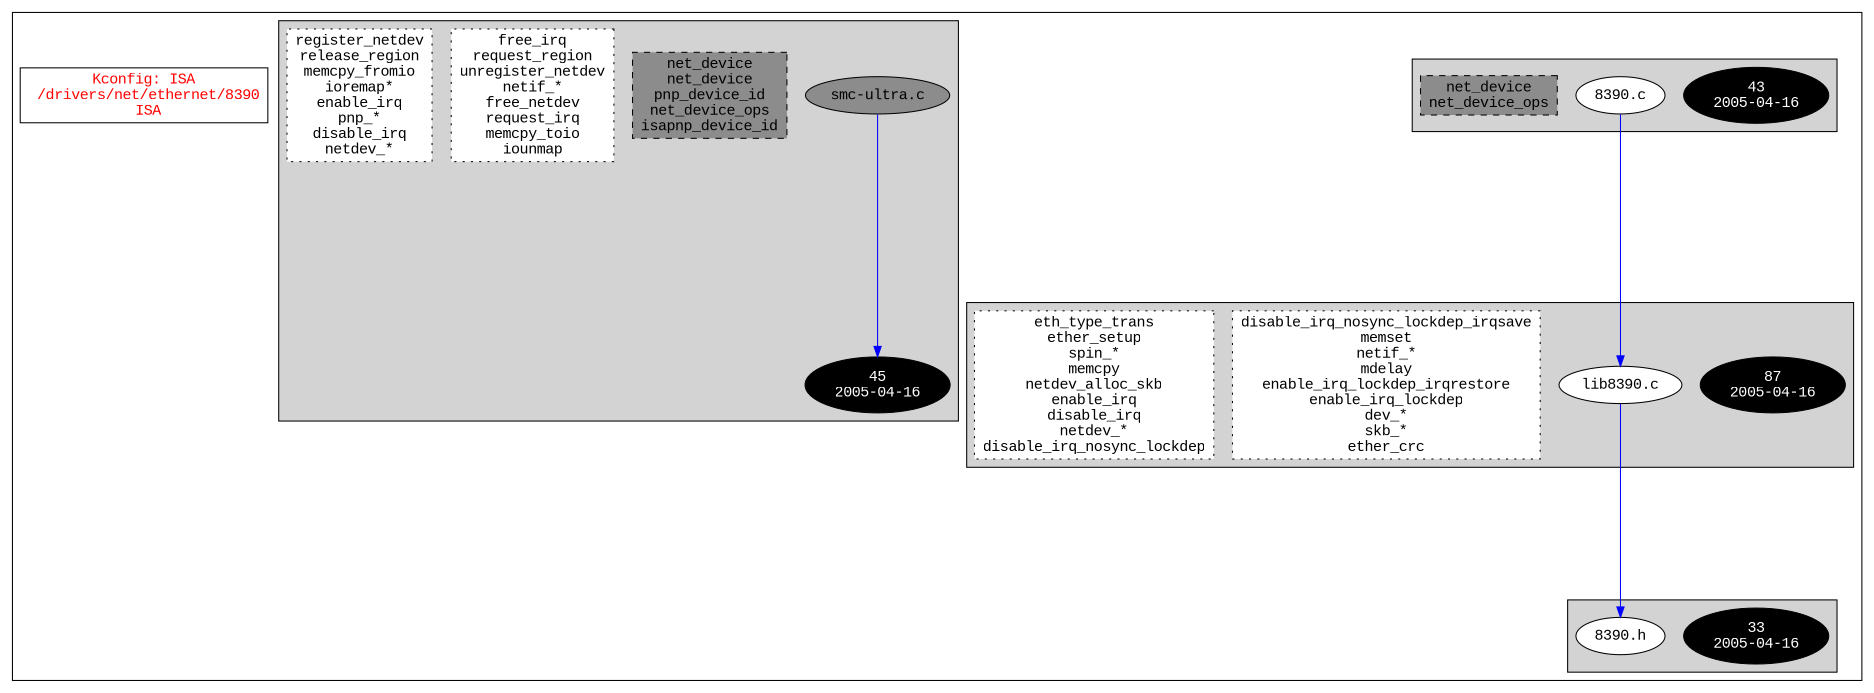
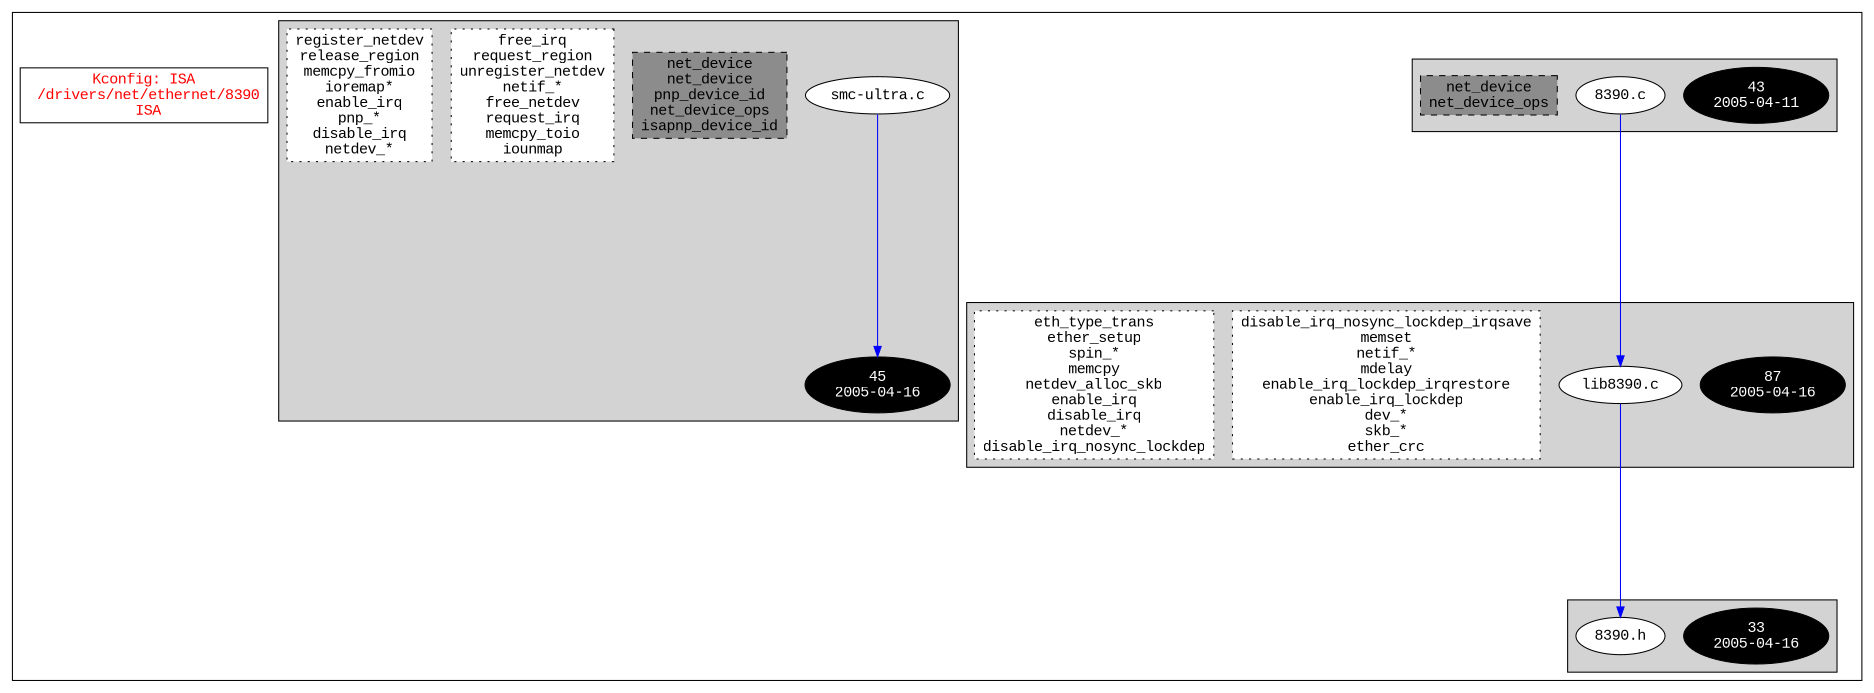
node "smc-ultra.c": fillcolor grey55 -> white
node "43 2005-04-16": label "43 2005-04-16" -> "43 2005-04-11"
